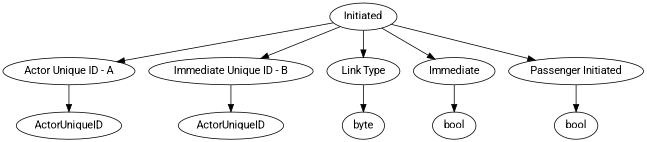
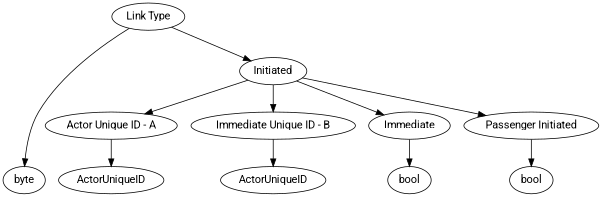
edge "Initiated" -> "Link Type": reversed
